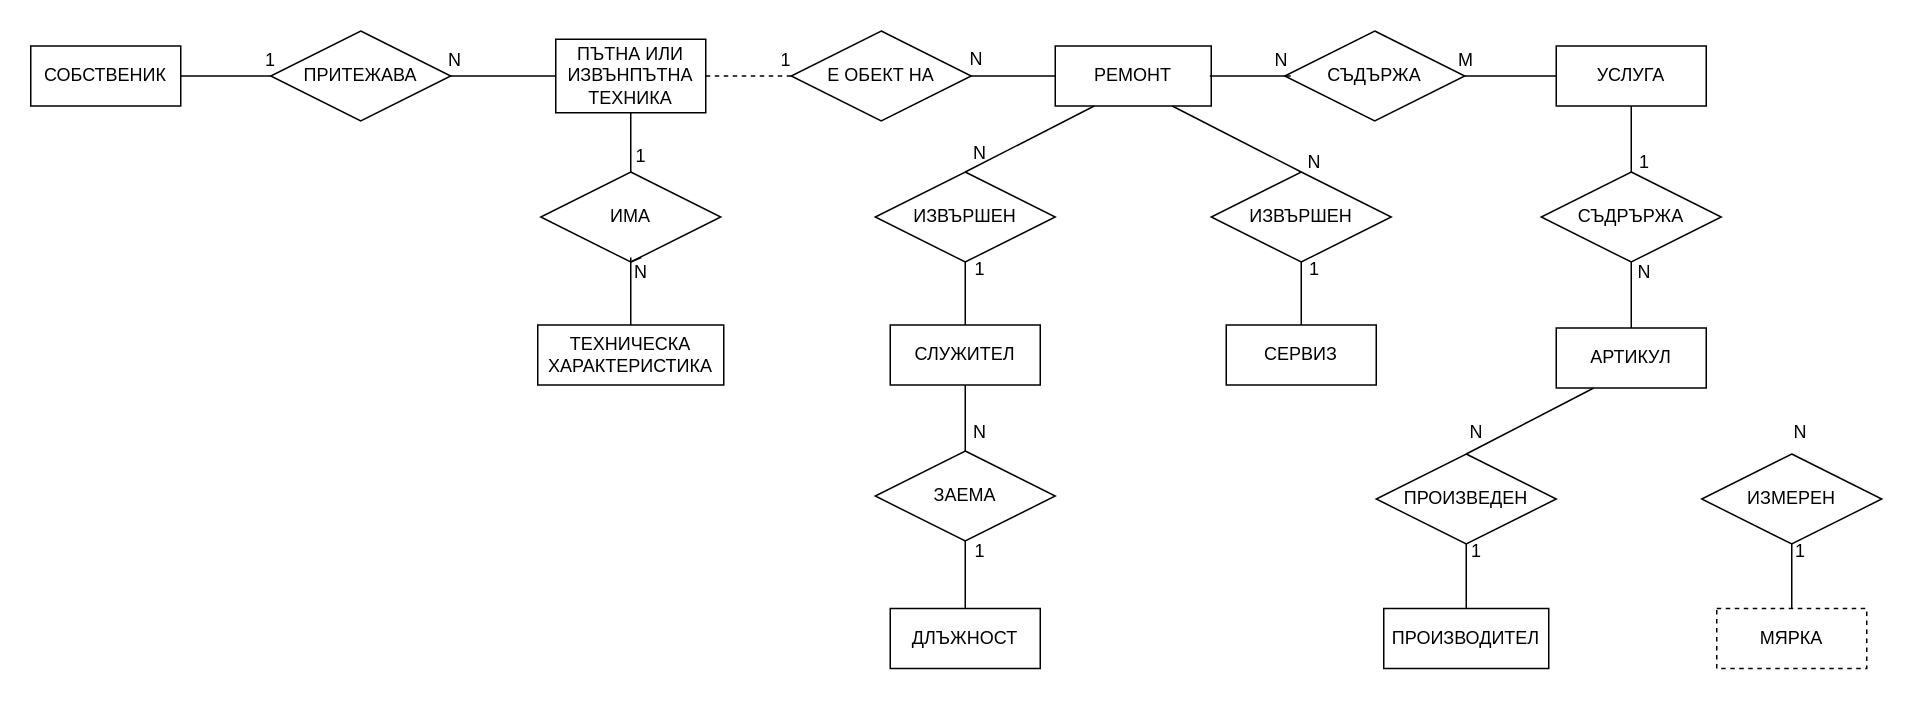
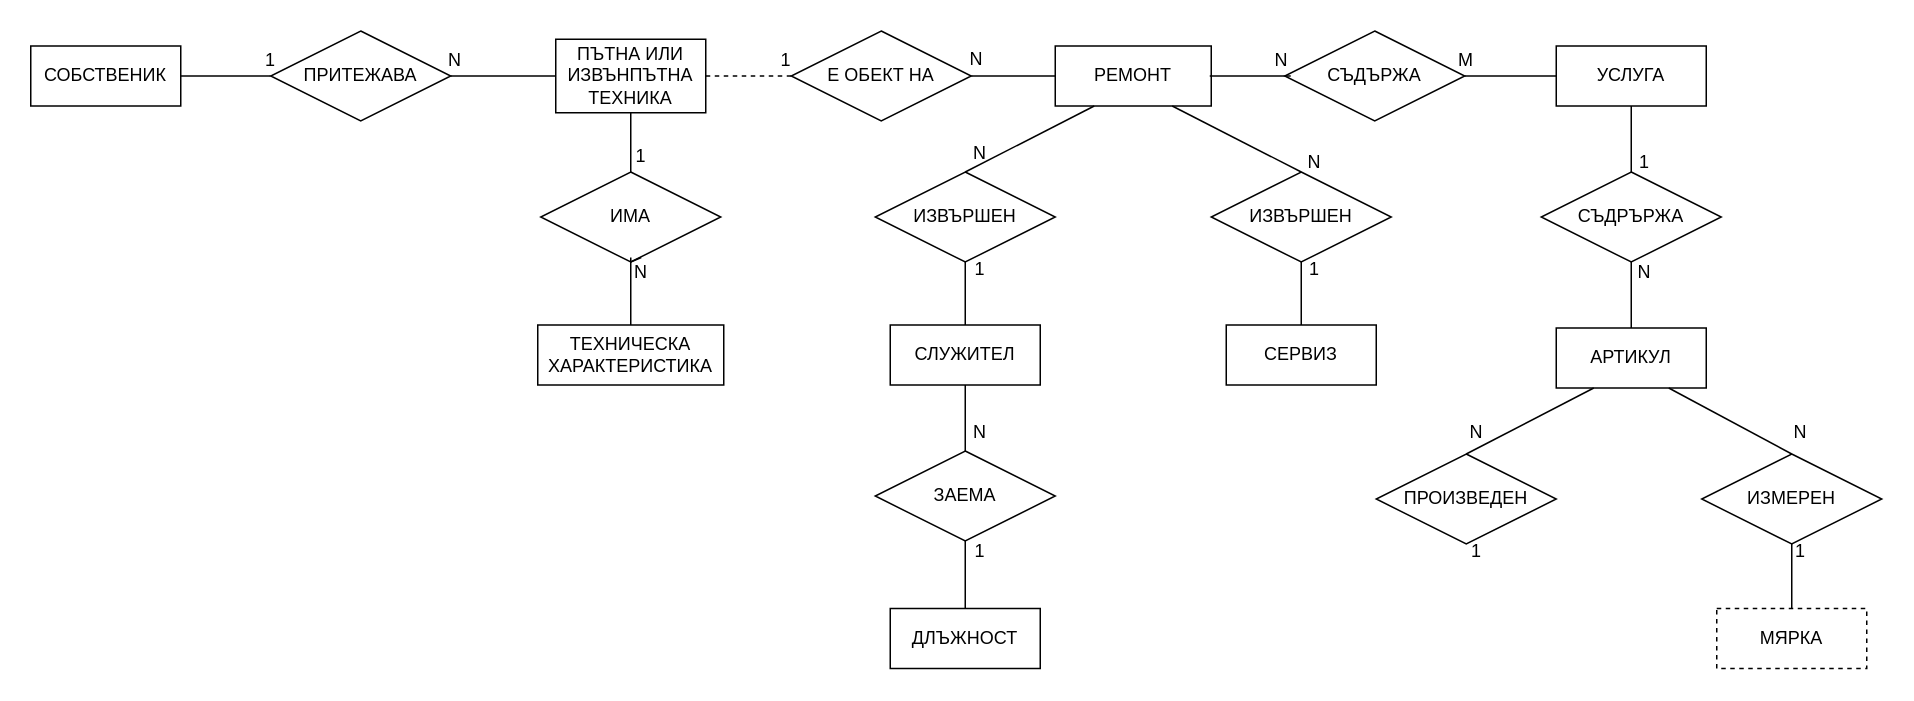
edge "АРТИКУЛ" -- "ИЗМЕРЕН": added
edge "ПРОИЗВЕДЕН" -- "ПРОИЗВОДИТЕЛ": removed
node "ПРОИЗВОДИТЕЛ": removed
